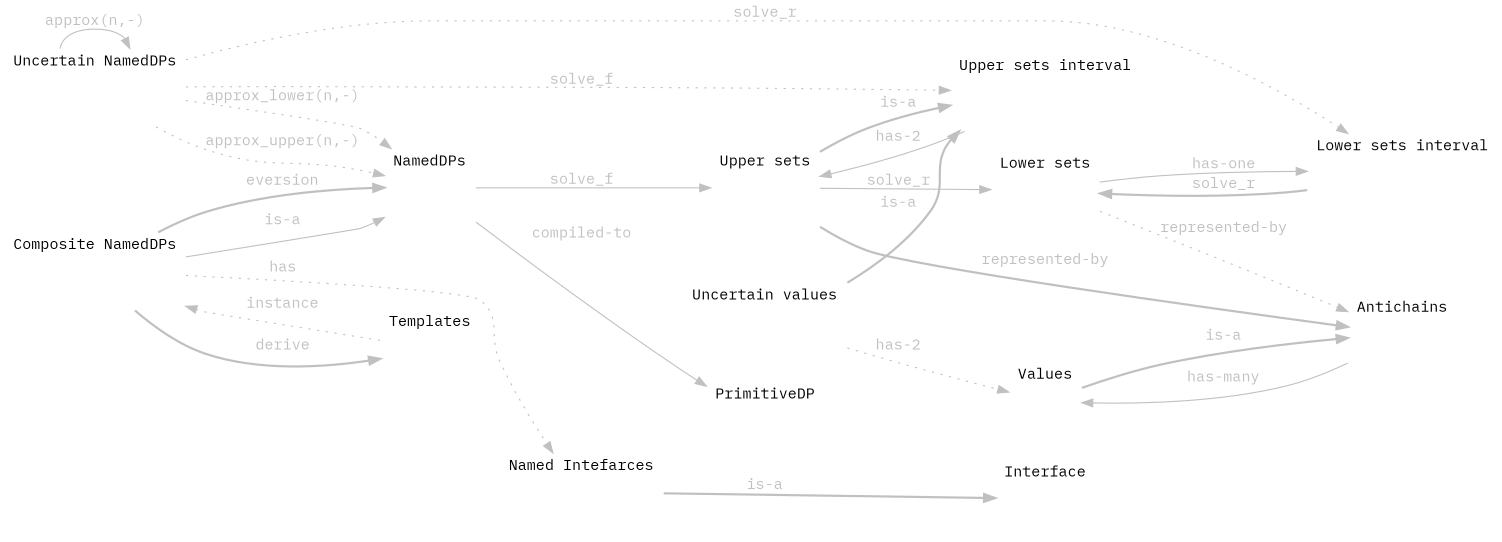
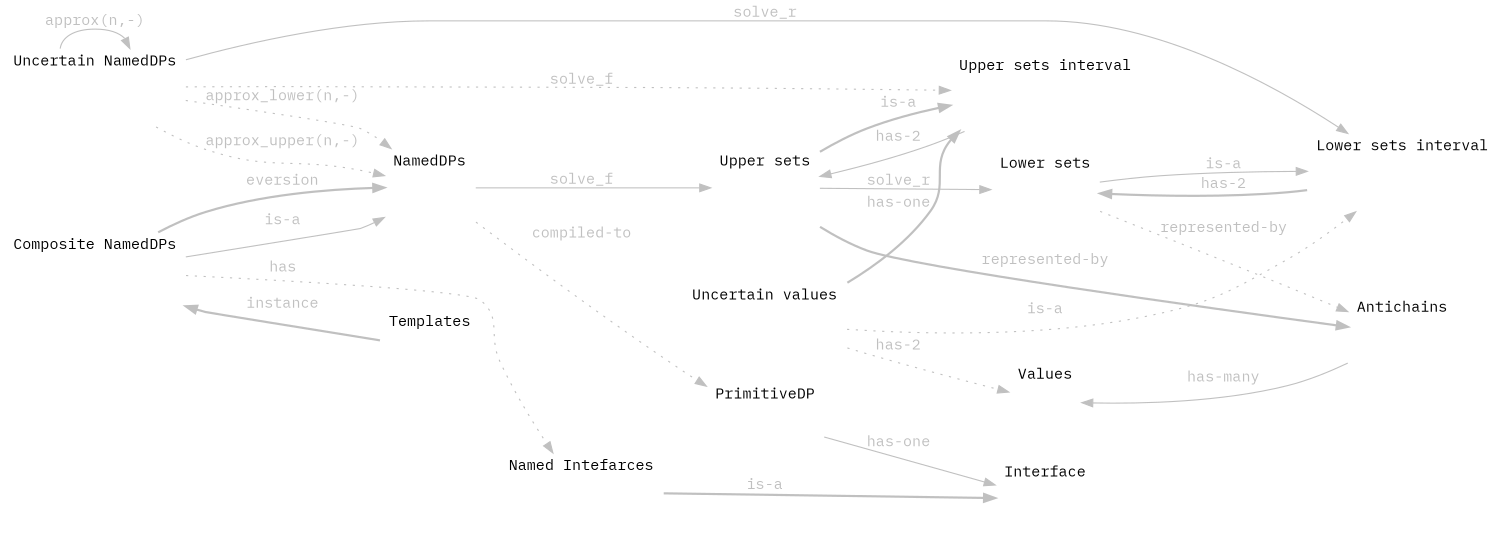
edge "Uncertain NamedDPs" -> "Lower sets interval": style dotted -> solid
edge "Lower sets" -> "Lower sets interval": label "has-one" -> "is-a"
edge "Lower sets interval" -> "Lower sets": label "solve_r" -> "has-2"
edge "Uncertain values" -> "Upper sets interval": label "is-a" -> "has-one"
edge "NamedDPs" -> "PrimitiveDP": style solid -> dotted
edge "Uncertain values" -> "Lower sets interval": added, label "is-a"
edge "Templates" -> "Composite NamedDPs": style dotted -> bold
edge "Values" -> "Antichains": removed, label "is-a"
edge "Composite NamedDPs" -> "Templates": removed, label "derive"
edge "PrimitiveDP" -> "Interface": added, label "has-one"
